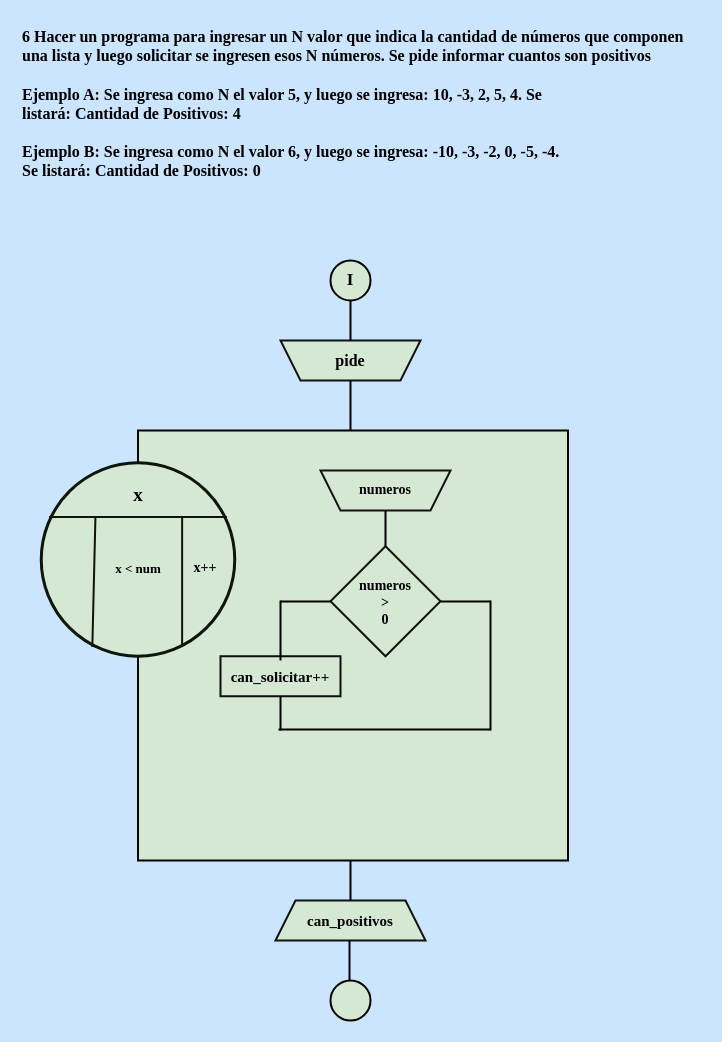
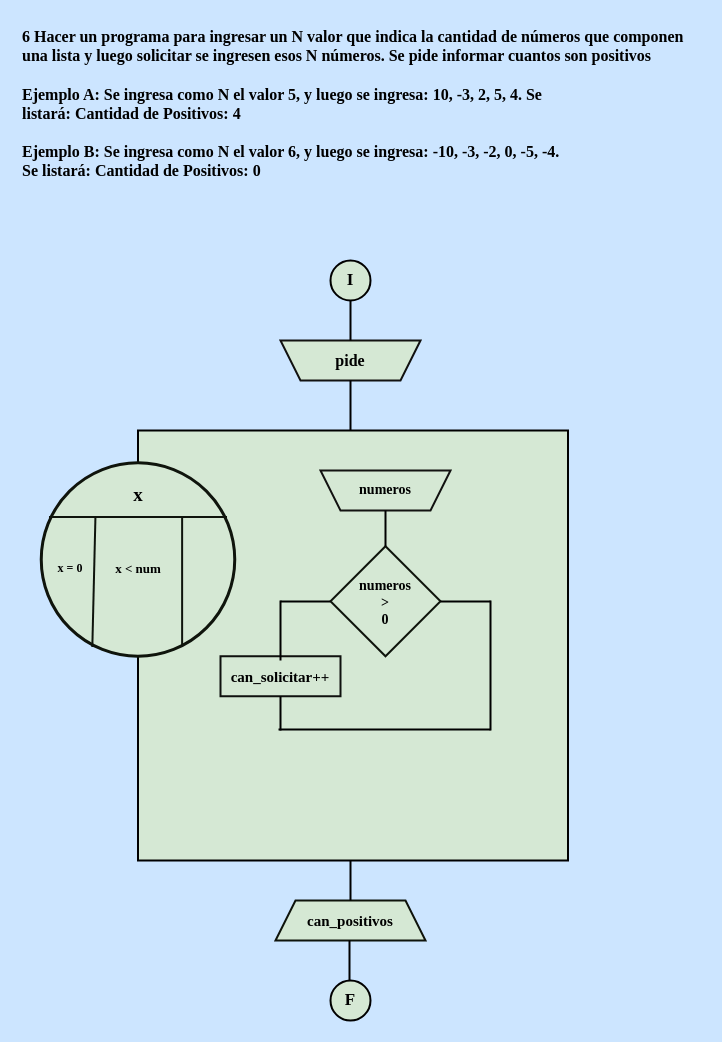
node "x = 0": added
node "x++": removed
node "F": added
